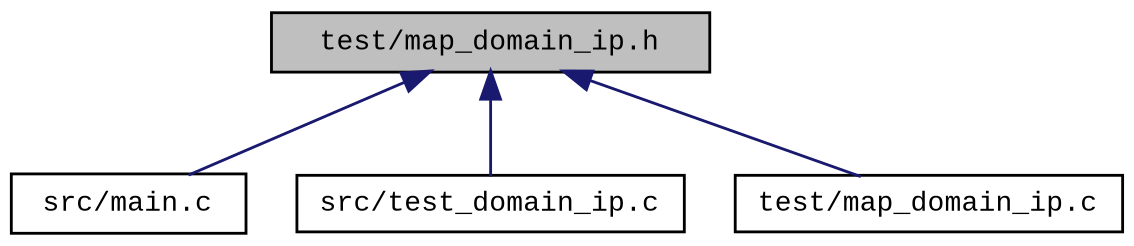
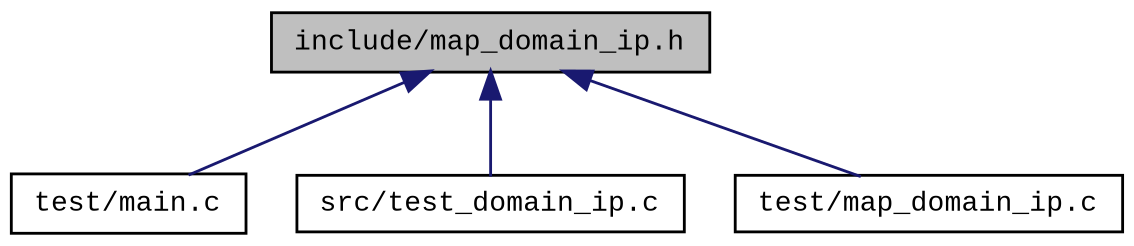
node "test/map_domain_ip.h": label "test/map_domain_ip.h" -> "include/map_domain_ip.h"
node "src/main.c": label "src/main.c" -> "test/main.c"
